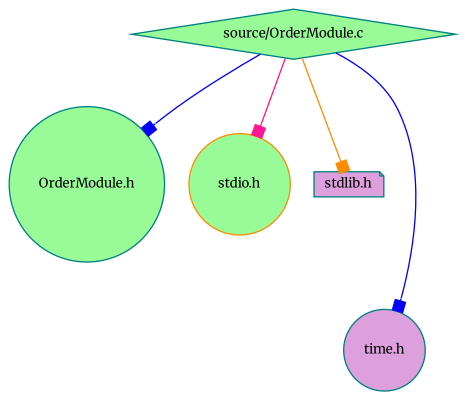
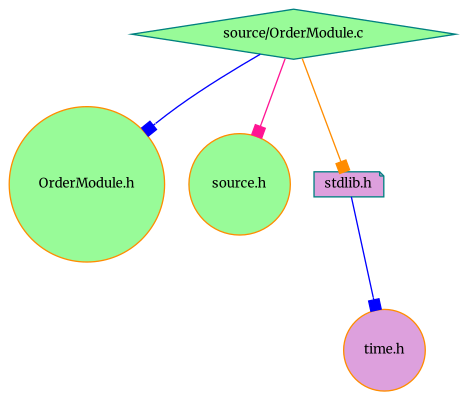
edge "source/OrderModule.c" -> "time.h": now "stdlib.h" -> "time.h"
node "OrderModule.h": color teal -> darkorange
node "stdio.h": label "stdio.h" -> "source.h"
node "time.h": color teal -> darkorange
